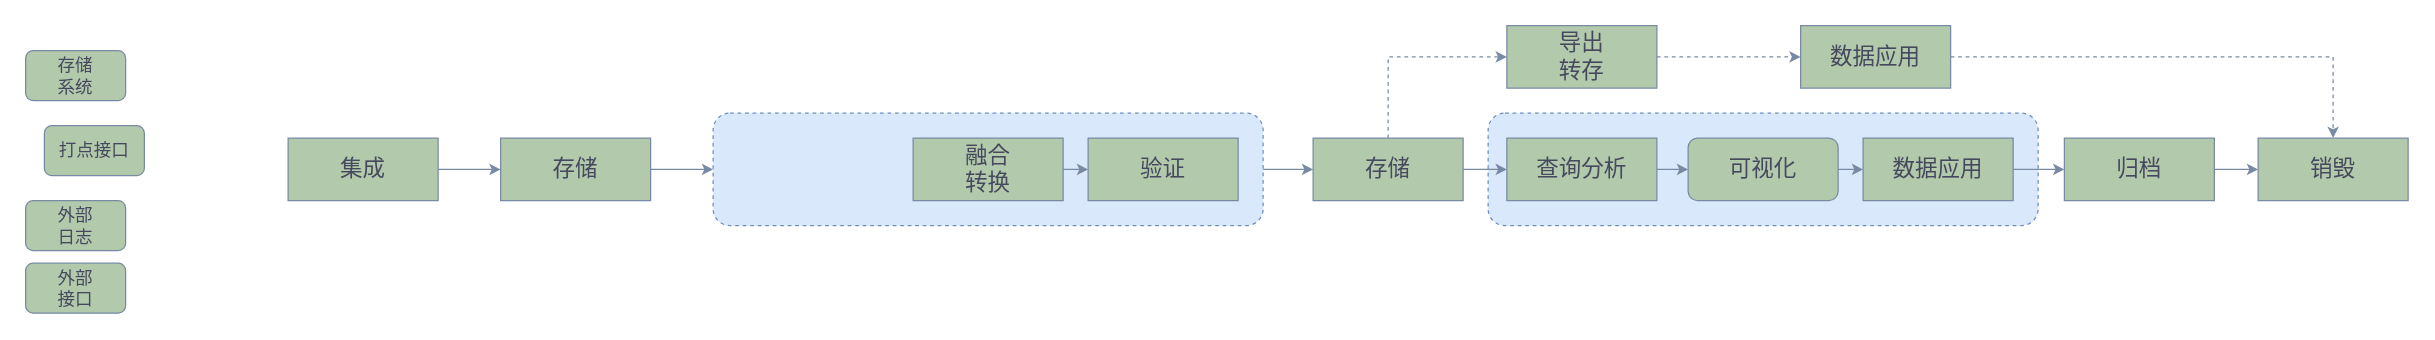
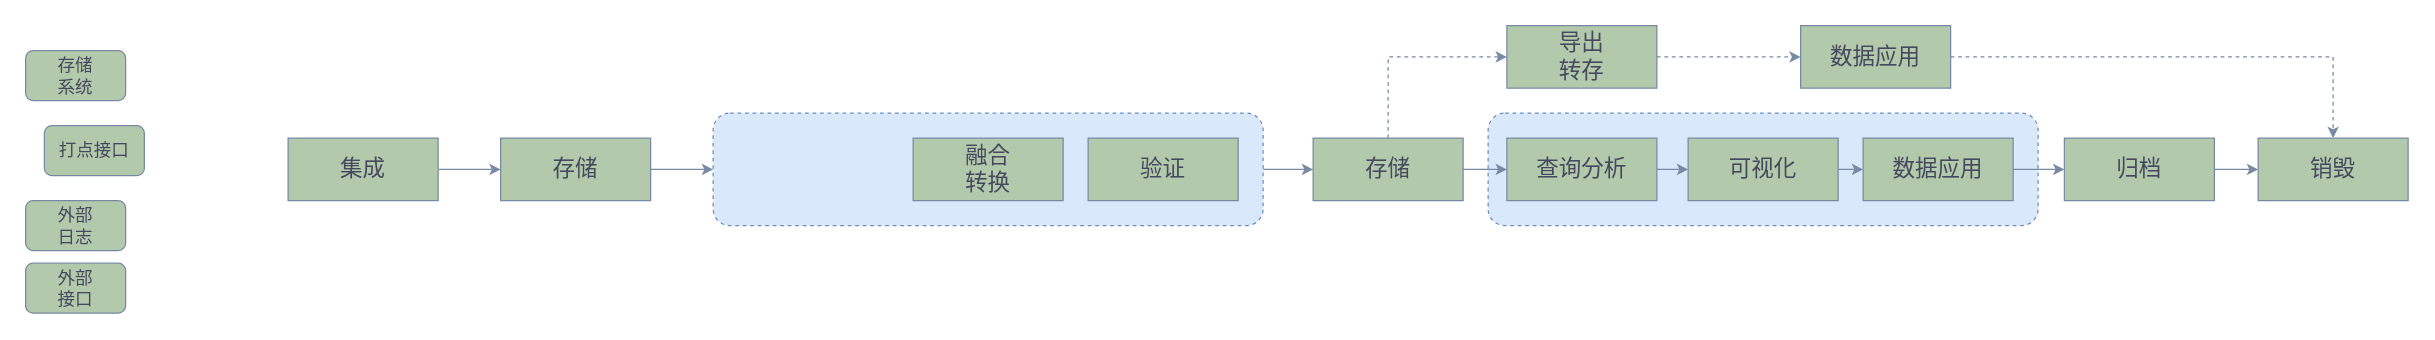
edge "融合 转换" -> "验证": removed
node "可视化": shape rounded rectangle -> rectangle
